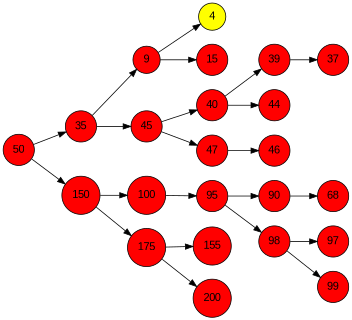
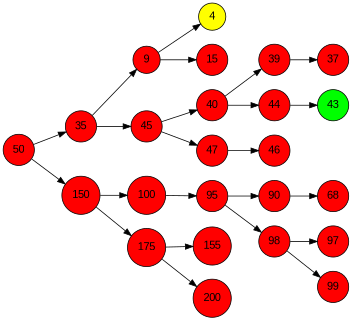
node "43": added
